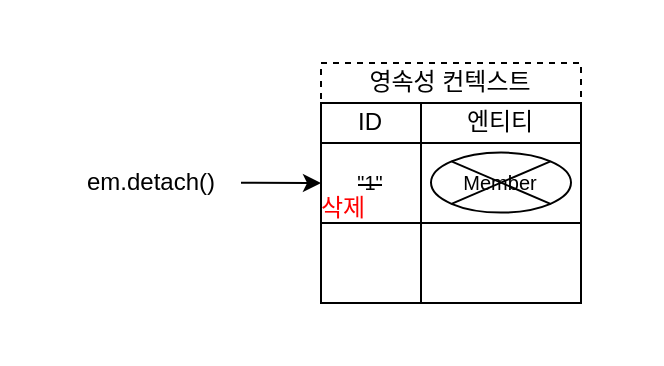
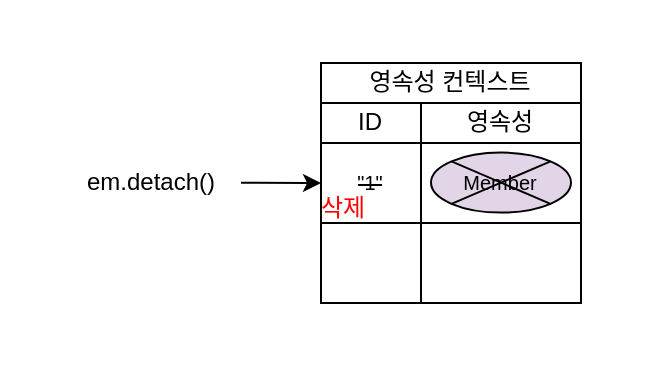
node "영속성 컨텍스트": style dashed -> solid
node "엔티티": label "엔티티" -> "영속성"
node "Member": fillcolor #ffffff -> #e1d5e7
